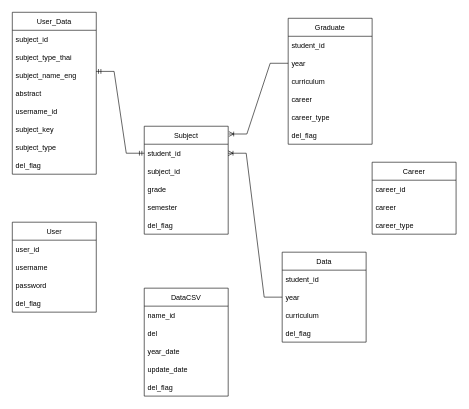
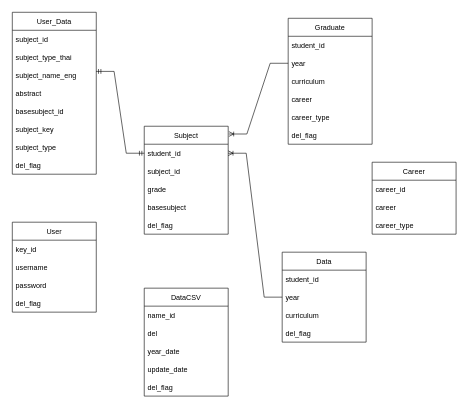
node "username_id": label "username_id" -> "basesubject_id"
node "semester": label "semester" -> "basesubject"
node "user_id": label "user_id" -> "key_id"
